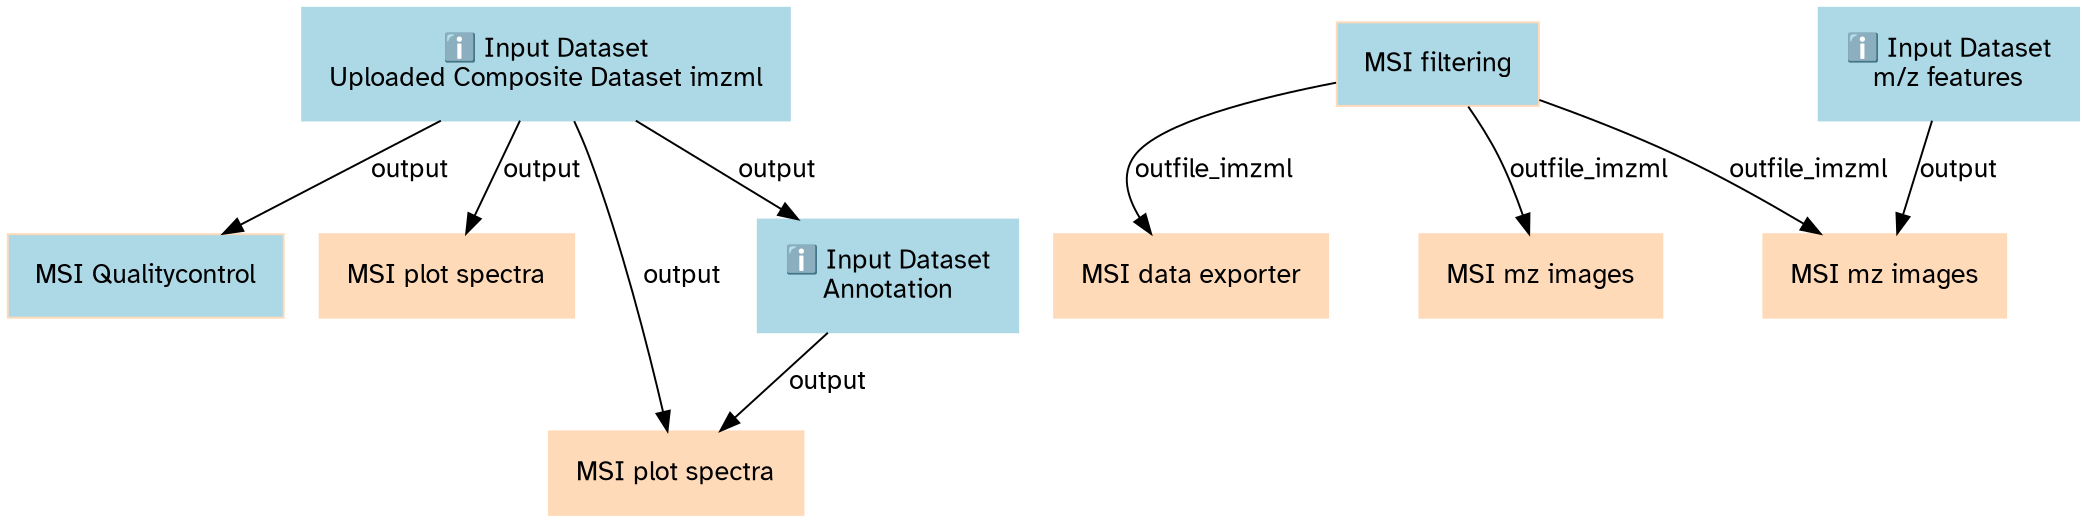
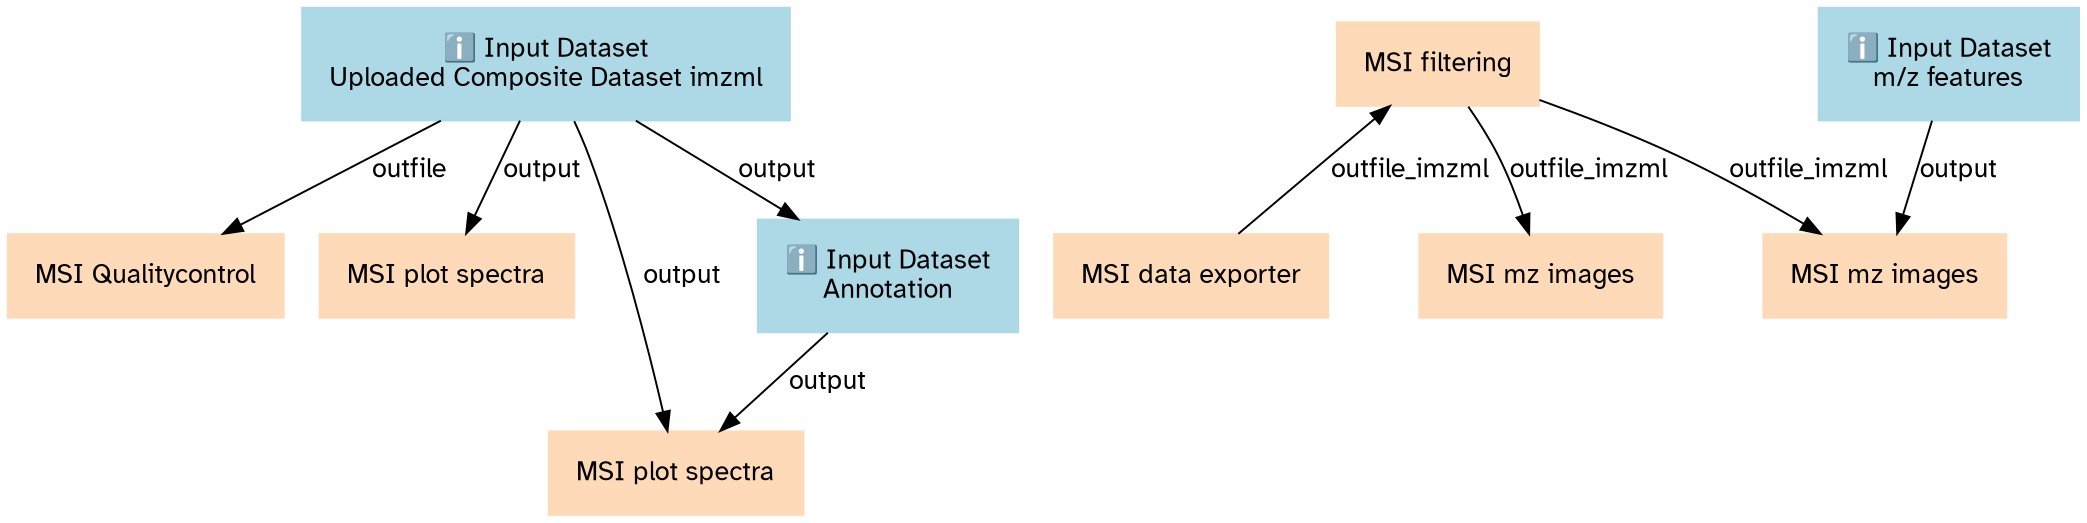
node "MSI filtering": fillcolor lightblue -> peachpuff
edge "MSI filtering" -> "MSI data exporter": reversed
edge "ℹ️ Input Dataset Uploaded Composite Dataset imzml" -> "MSI Qualitycontrol": label "output" -> "outfile"
node "MSI Qualitycontrol": fillcolor lightblue -> peachpuff
